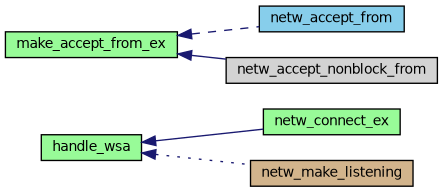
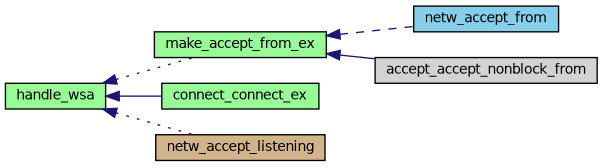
edge "make_accept_from_ex" -> "handle_wsa": added
node "netw_accept_nonblock_from": label "netw_accept_nonblock_from" -> "accept_accept_nonblock_from"
node "netw_connect_ex": label "netw_connect_ex" -> "connect_connect_ex"
node "netw_make_listening": label "netw_make_listening" -> "netw_accept_listening"
